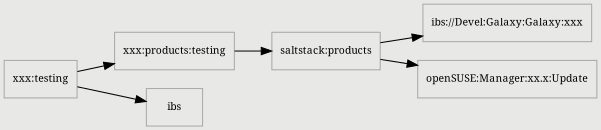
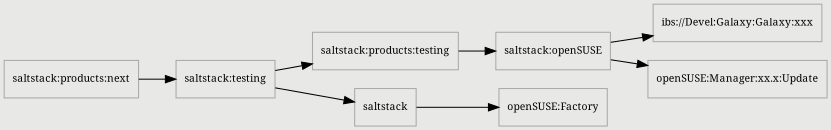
node "xxx:products:testing": label "xxx:products:testing" -> "saltstack:products:testing"
node "saltstack:products": label "saltstack:products" -> "saltstack:openSUSE"
node "xxx:testing": label "xxx:testing" -> "saltstack:testing"
node "saltstack:products:next": added
node "ibs": label "ibs" -> "saltstack"
node "openSUSE:Factory": added
